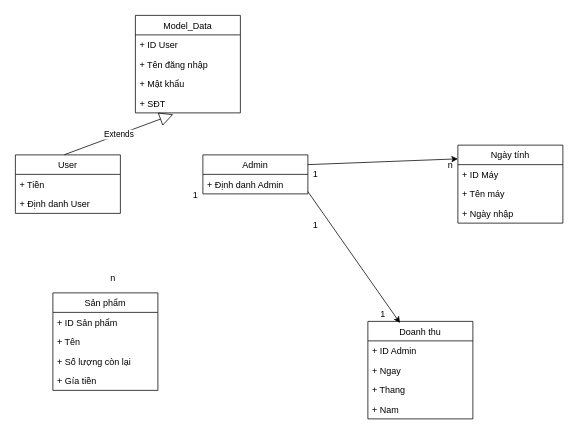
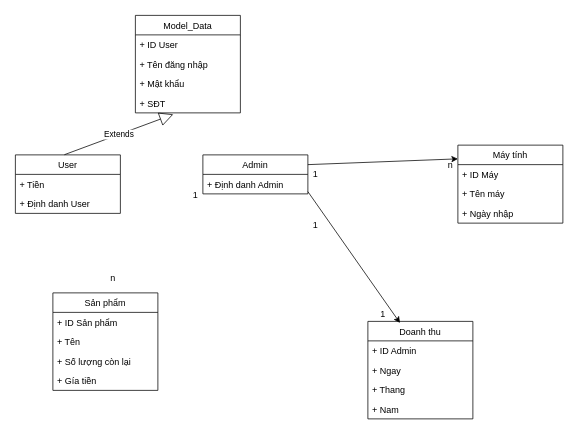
node "Ngày tính": label "Ngày tính" -> "Máy tính"
